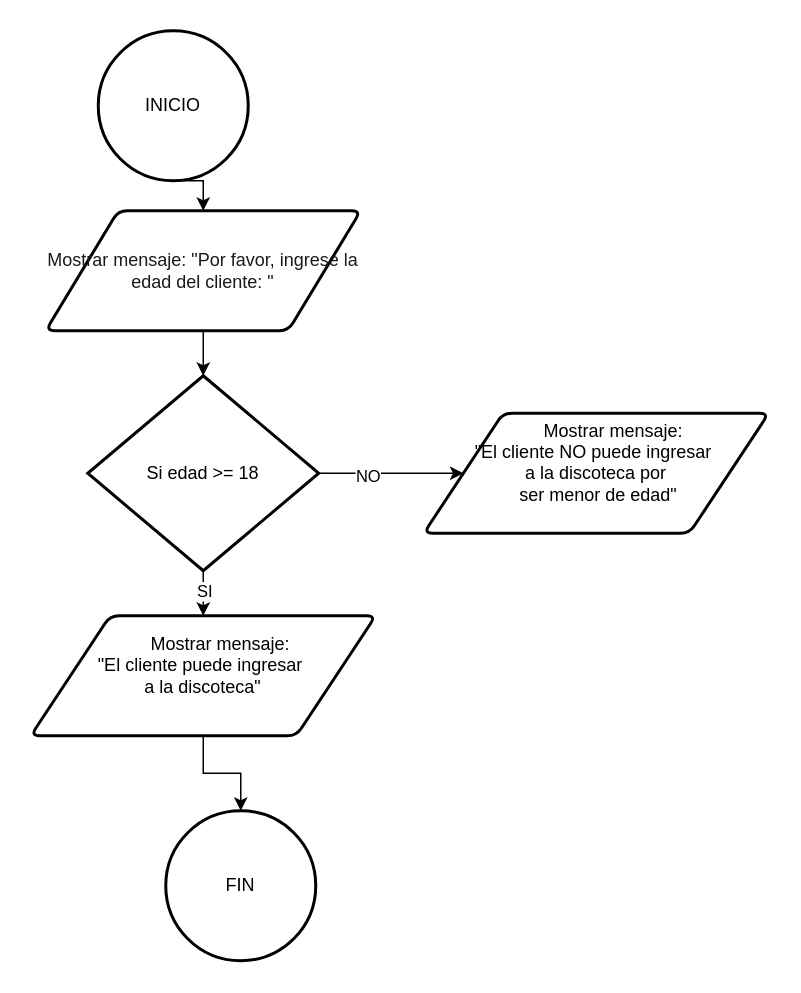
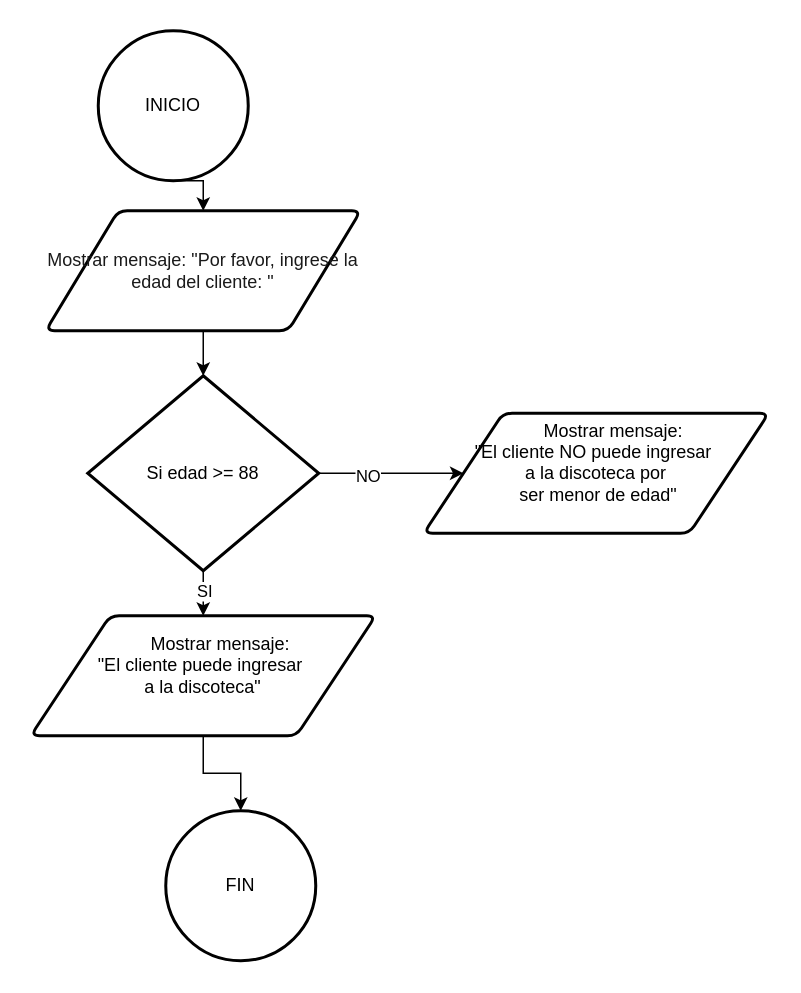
node "Si edad >= 18": label "Si edad >= 18" -> "Si edad >= 88"
